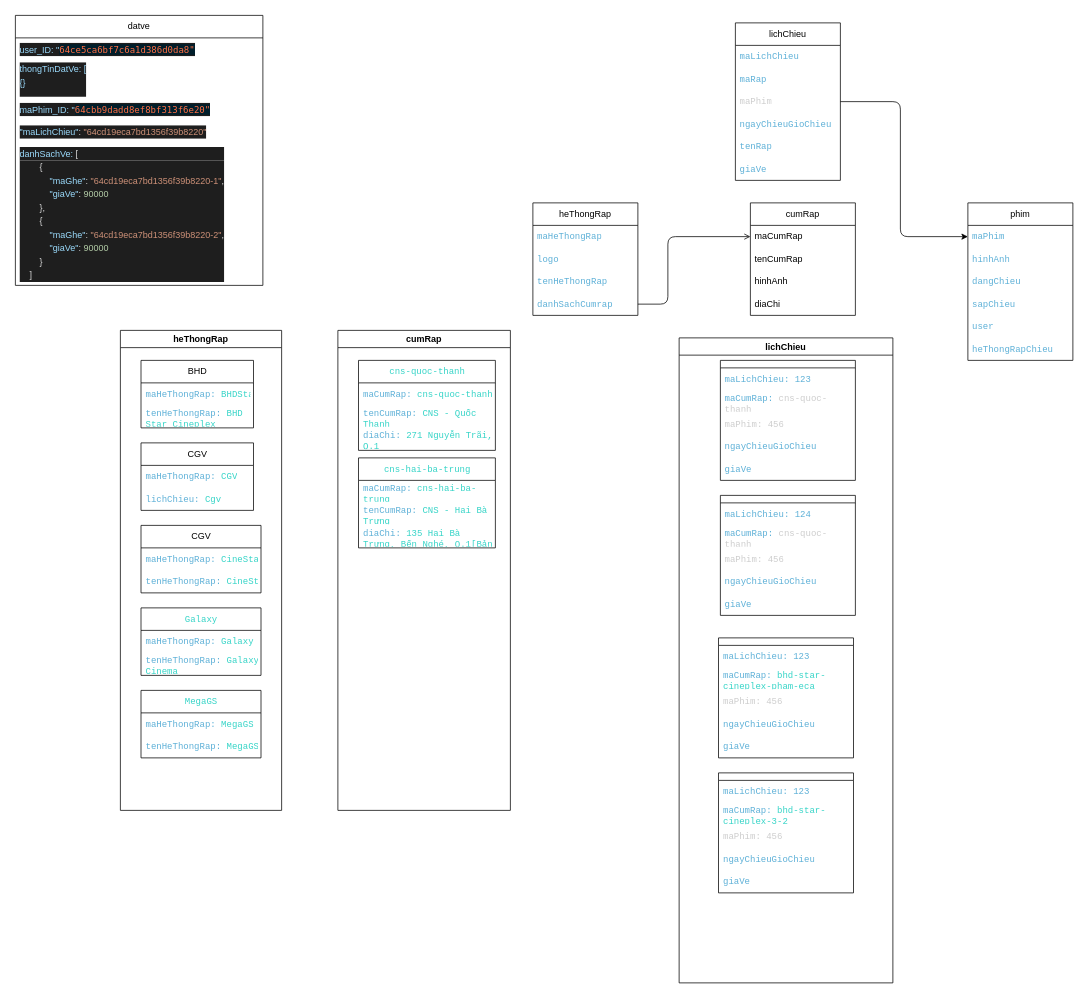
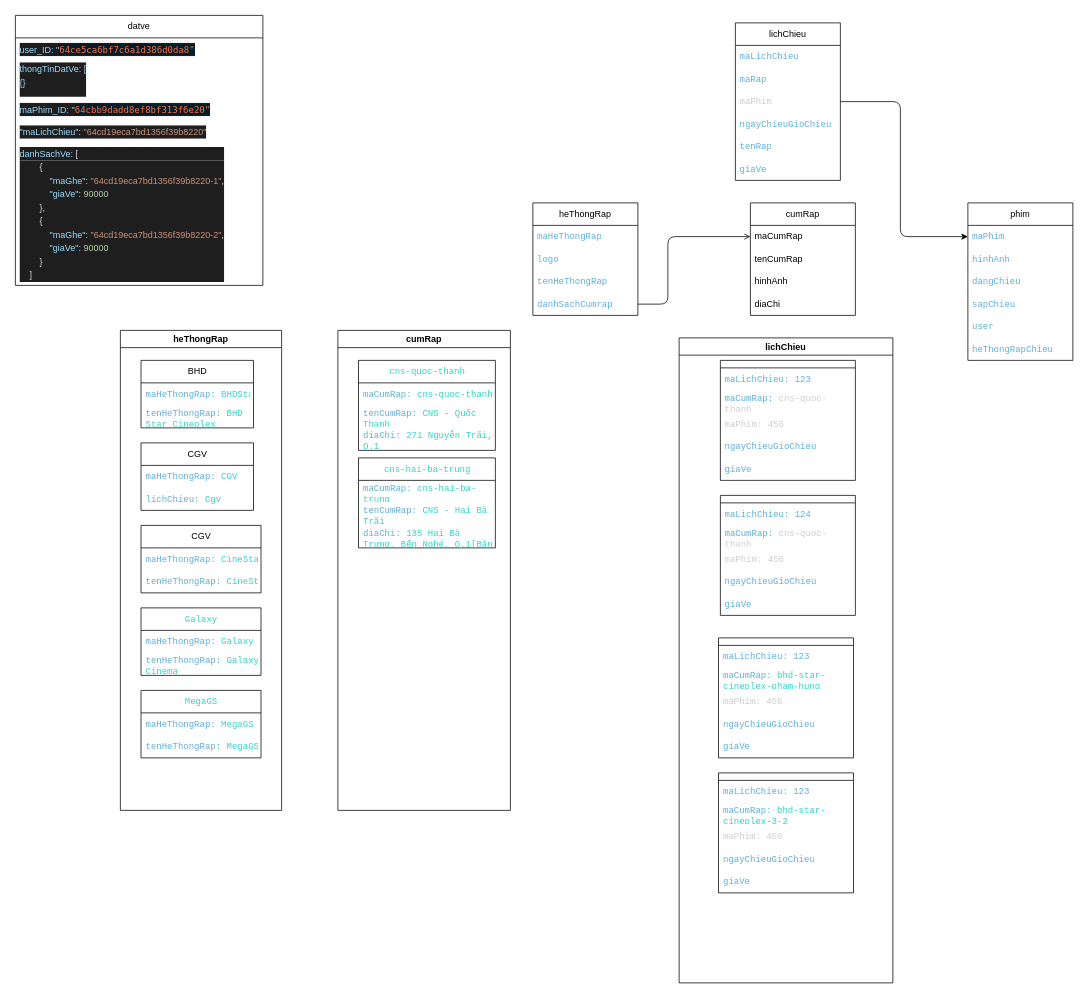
node "tenCumRap: CNS - Hai Bà Trưng": label "tenCumRap: CNS - Hai Bà Trưng" -> "tenCumRap: CNS - Hai Bà Trãi"
node "maCumRap: bhd-star-cineplex-pham-eca": label "maCumRap: bhd-star-cineplex-pham-eca" -> "maCumRap: bhd-star-cineplex-pham-hung"
